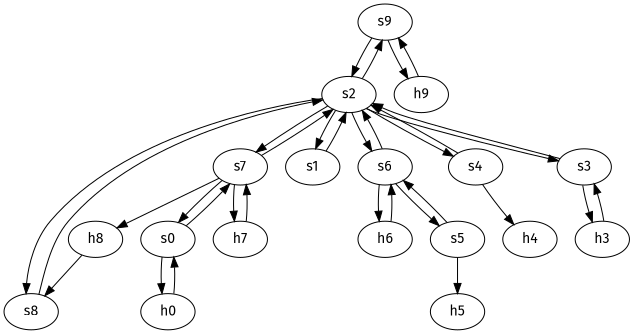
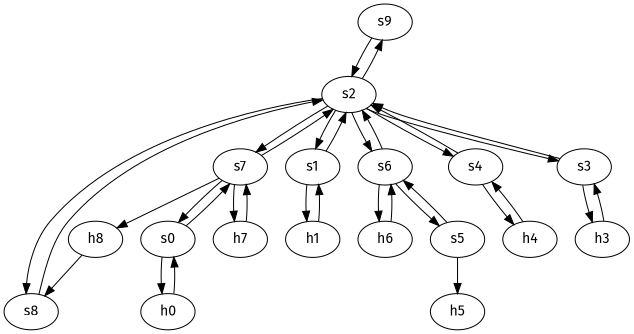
node "h9": removed
edge "h4" -> "s4": added
node "h1": added
